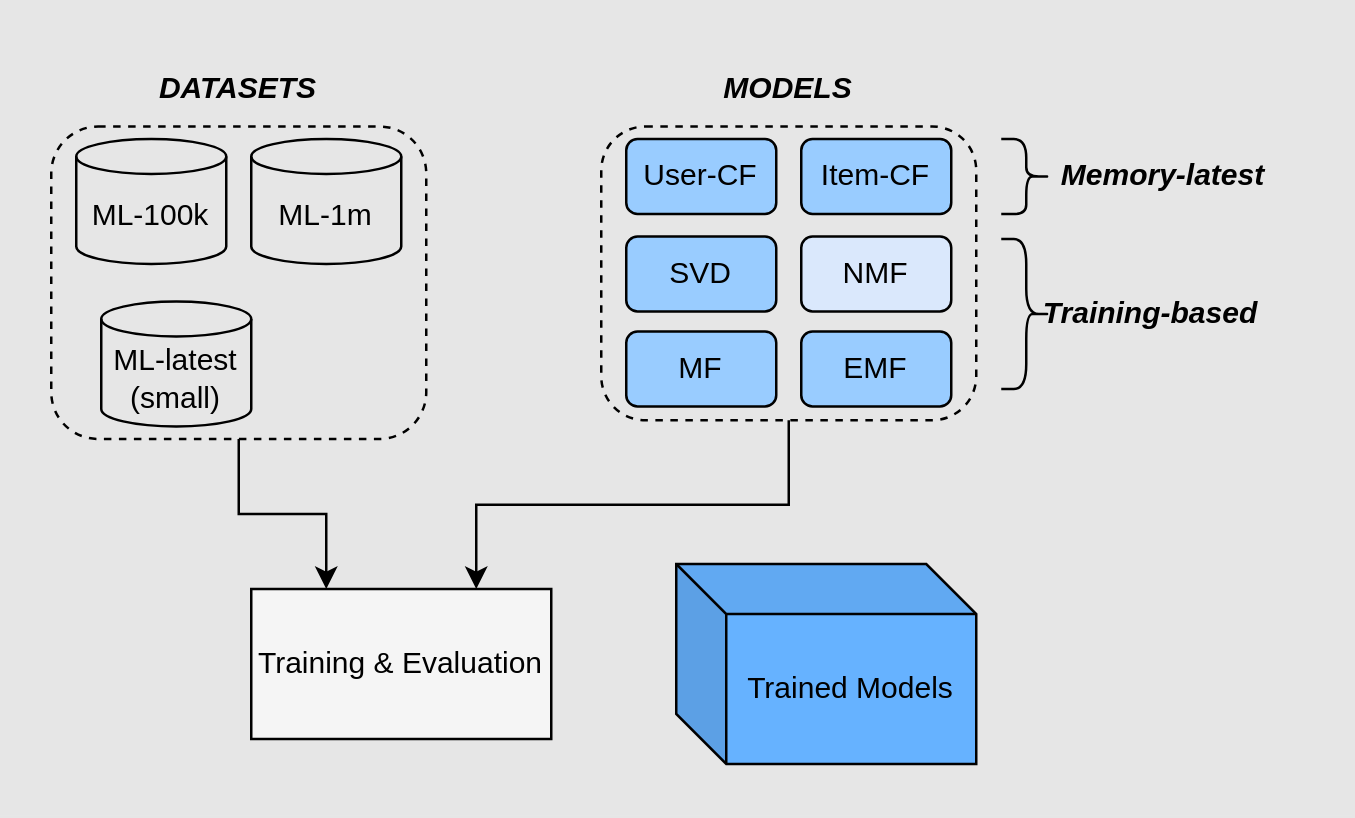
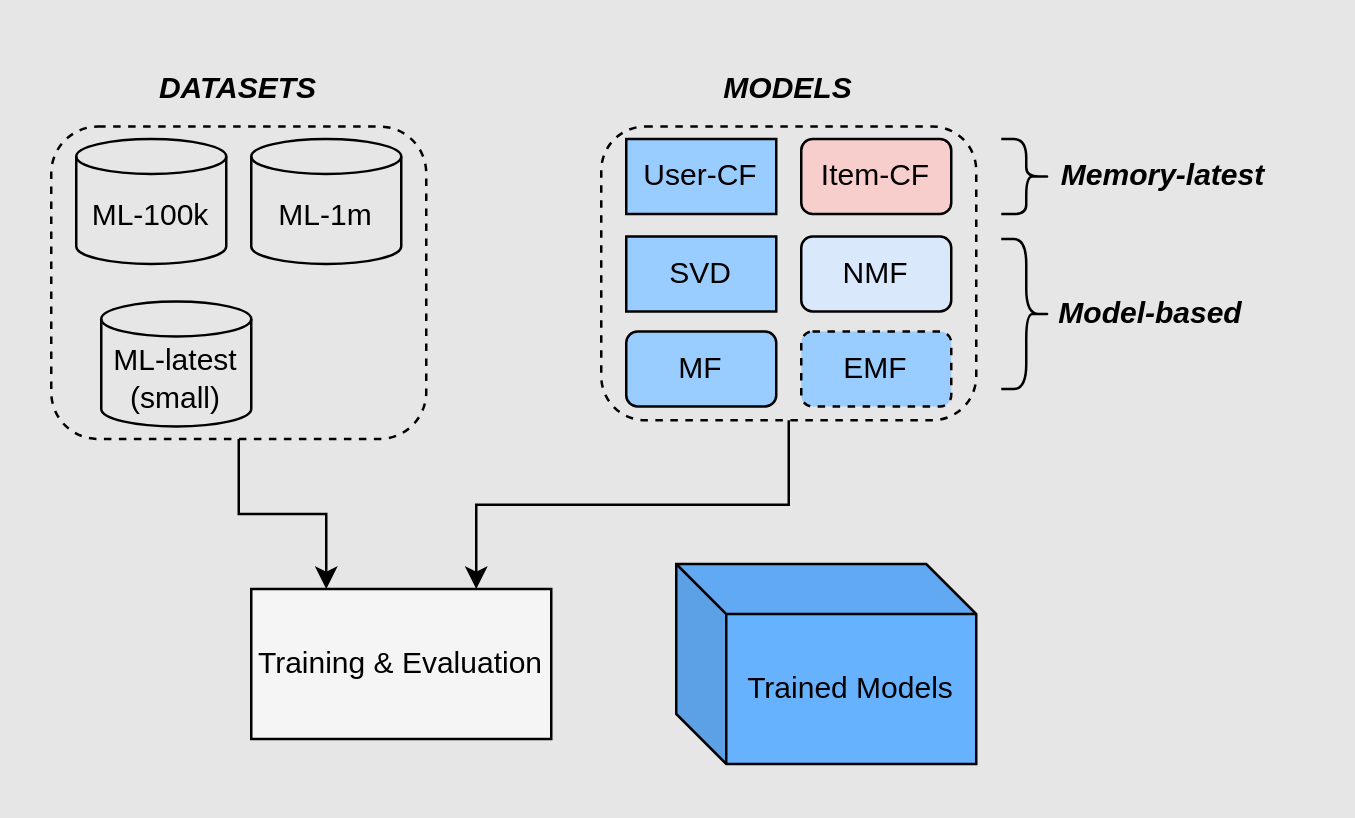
node "User-CF": shape rounded rectangle -> rectangle
node "Item-CF": fillcolor #99ccff -> #f8cecc
node "SVD": shape rounded rectangle -> rectangle
node "Training-based": label "Training-based" -> "Model-based"
node "EMF": style solid -> dashed
